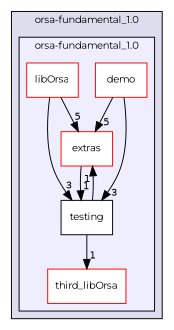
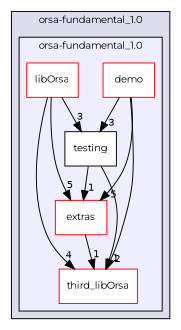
edge "extras" -> "testing": now "extras" -> "third_libOrsa"
edge "demo" -> "third_libOrsa": added
edge "libOrsa" -> "third_libOrsa": added
